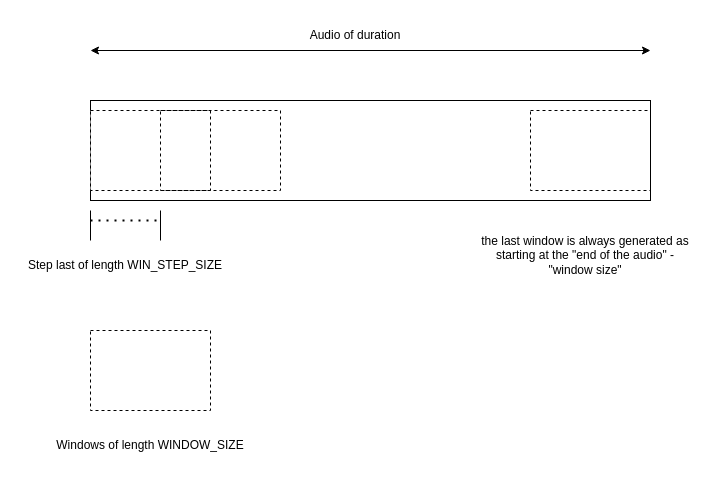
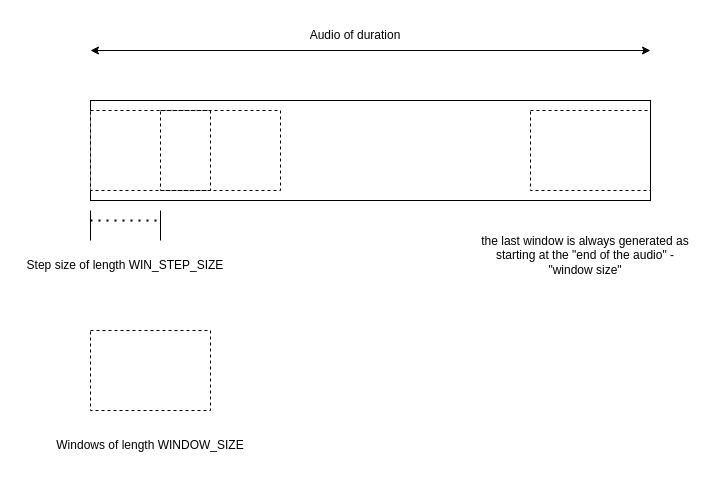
node "Step last of length WIN_STEP_SIZE": label "Step last of length WIN_STEP_SIZE" -> "Step size of length WIN_STEP_SIZE"
